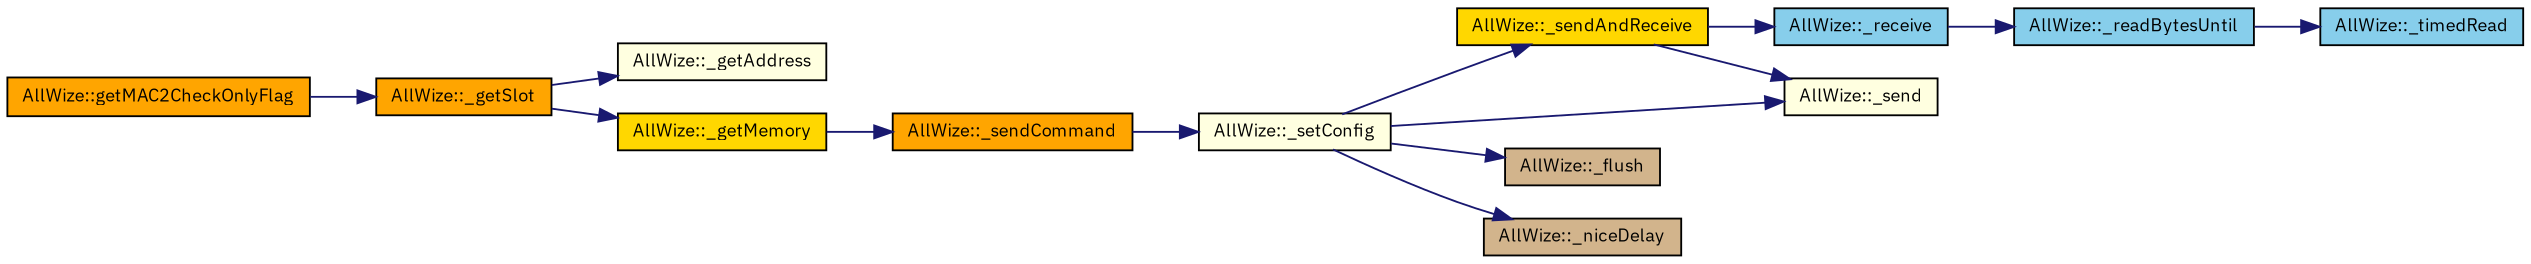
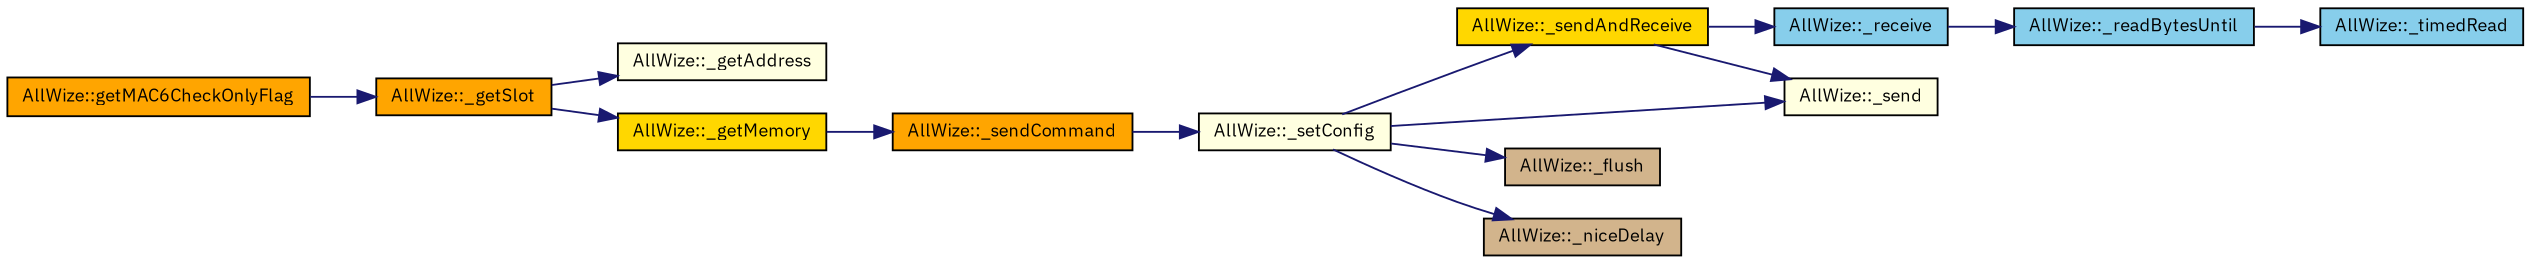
node "AllWize::getMAC2CheckOnlyFlag": label "AllWize::getMAC2CheckOnlyFlag" -> "AllWize::getMAC6CheckOnlyFlag"
